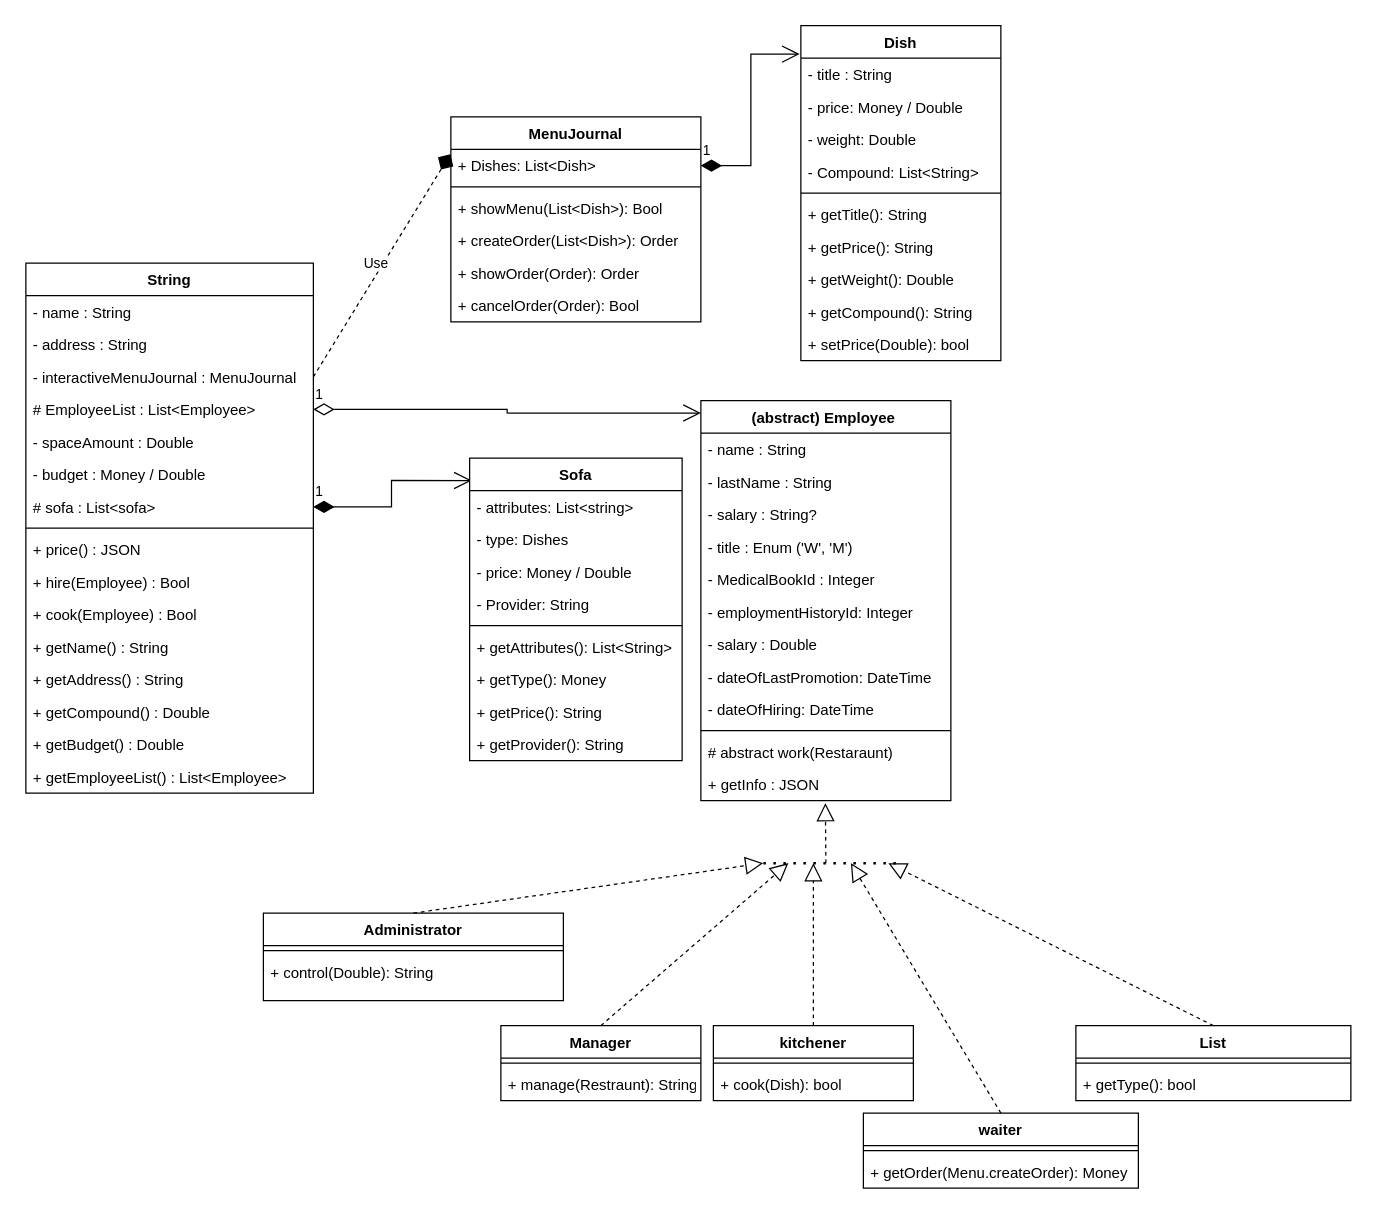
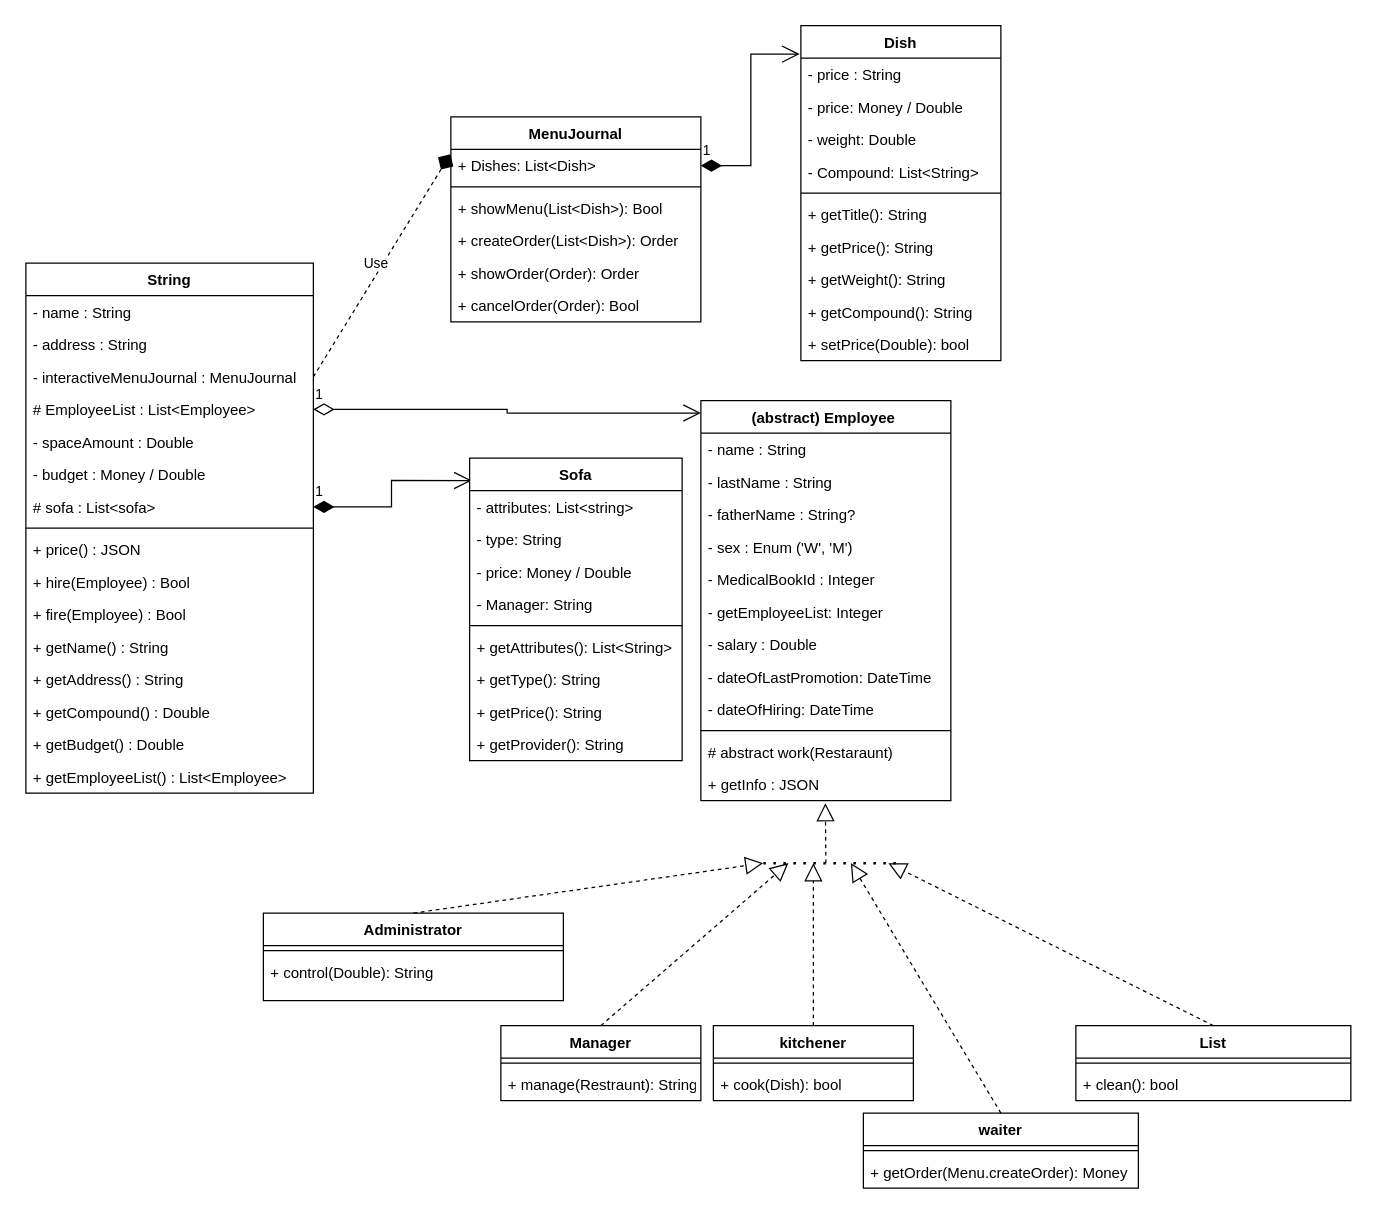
node "- title : String": label "- title : String" -> "- price : String"
node "+ getWeight(): Double": label "+ getWeight(): Double" -> "+ getWeight(): String"
node "- salary : String?": label "- salary : String?" -> "- fatherName : String?"
node "- type: Dishes": label "- type: Dishes" -> "- type: String"
node "- title : Enum ('W', 'M')": label "- title : Enum ('W', 'M')" -> "- sex : Enum ('W', 'M')"
node "- Provider: String": label "- Provider: String" -> "- Manager: String"
node "- employmentHistoryId: Integer": label "- employmentHistoryId: Integer" -> "- getEmployeeList: Integer"
node "+ cook(Employee) : Bool": label "+ cook(Employee) : Bool" -> "+ fire(Employee) : Bool"
node "+ getType(): Money": label "+ getType(): Money" -> "+ getType(): String"
node "+ getType(): bool": label "+ getType(): bool" -> "+ clean(): bool"
